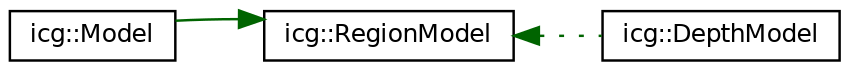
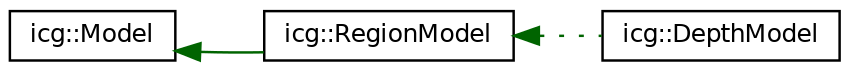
edge "icg::Model" -> "icg::RegionModel": reversed
